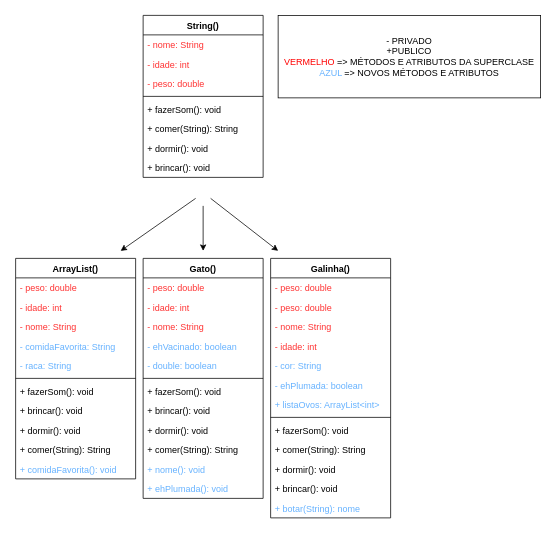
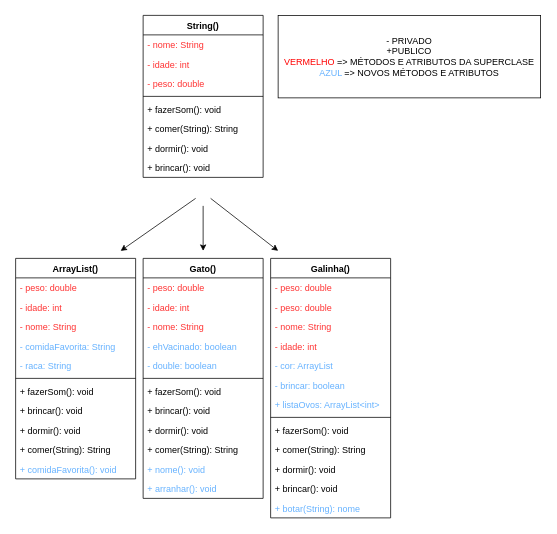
node "- cor: String": label "- cor: String" -> "- cor: ArrayList"
node "- ehPlumada: boolean": label "- ehPlumada: boolean" -> "- brincar: boolean"
node "+ ehPlumada(): void": label "+ ehPlumada(): void" -> "+ arranhar(): void"
